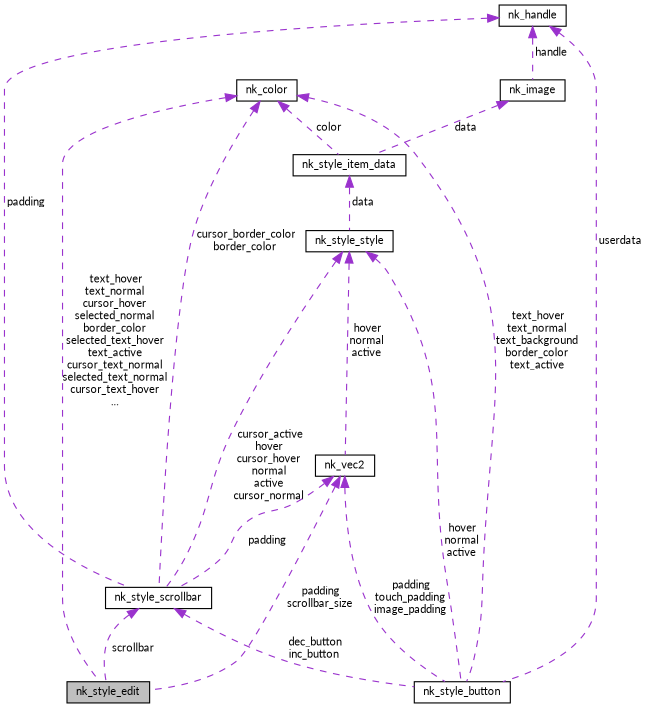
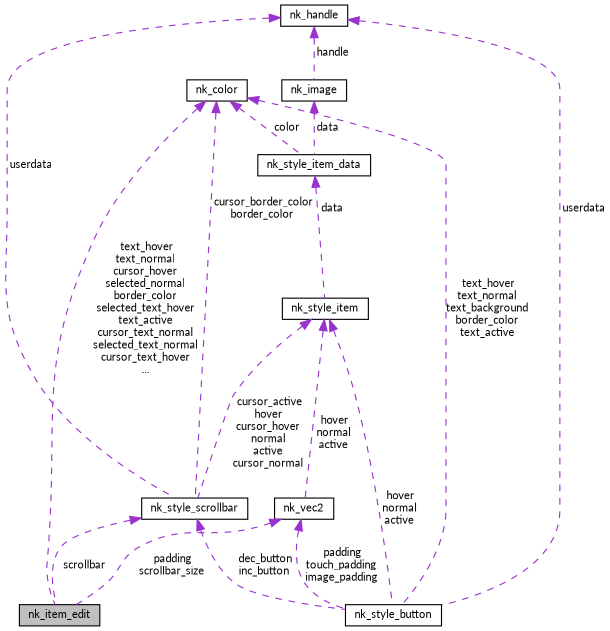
edge "nk_style_scrollbar" -> "nk_handle": label " padding" -> " userdata"
node "nk_style_style": label "nk_style_style" -> "nk_style_item"
edge "nk_style_scrollbar" -> "nk_vec2": removed, label "padding"
node "nk_style_edit": label "nk_style_edit" -> "nk_item_edit"
